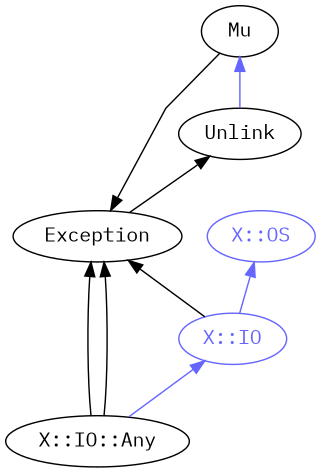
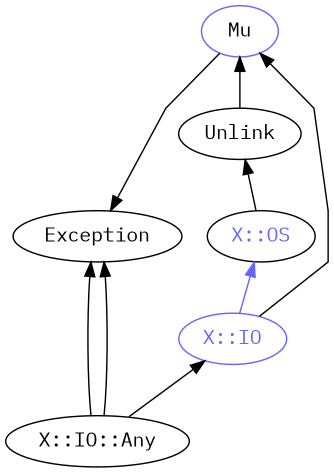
node "Mu": color #000000 -> #6666ff
edge "Unlink" -> "Mu": color #6666ff -> #000000
edge "Exception" -> "Unlink": now "X::OS" -> "Unlink"
node "X::OS": color #6666ff -> #000000
edge "X::IO" -> "Exception": now "X::IO" -> "Mu"
edge "X::IO::Any" -> "X::IO": color #6666ff -> #000000
